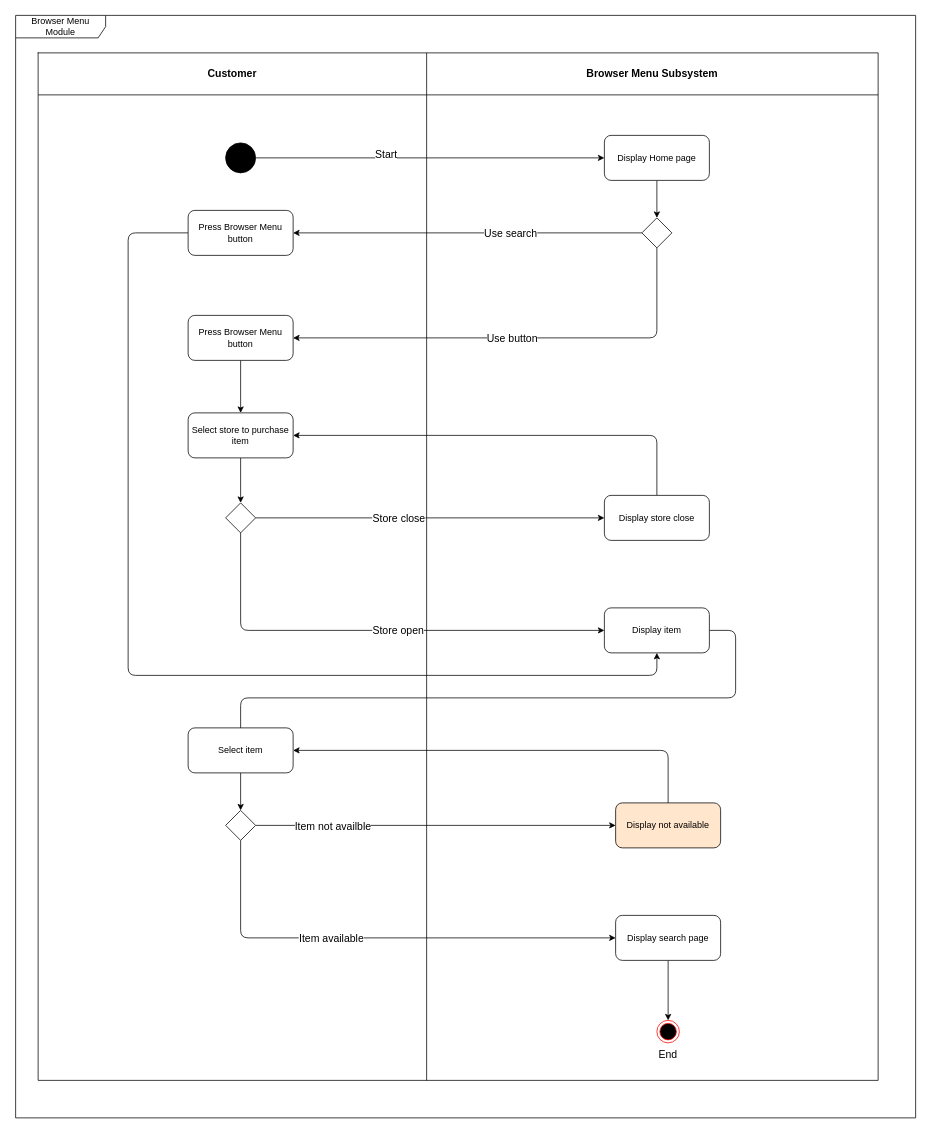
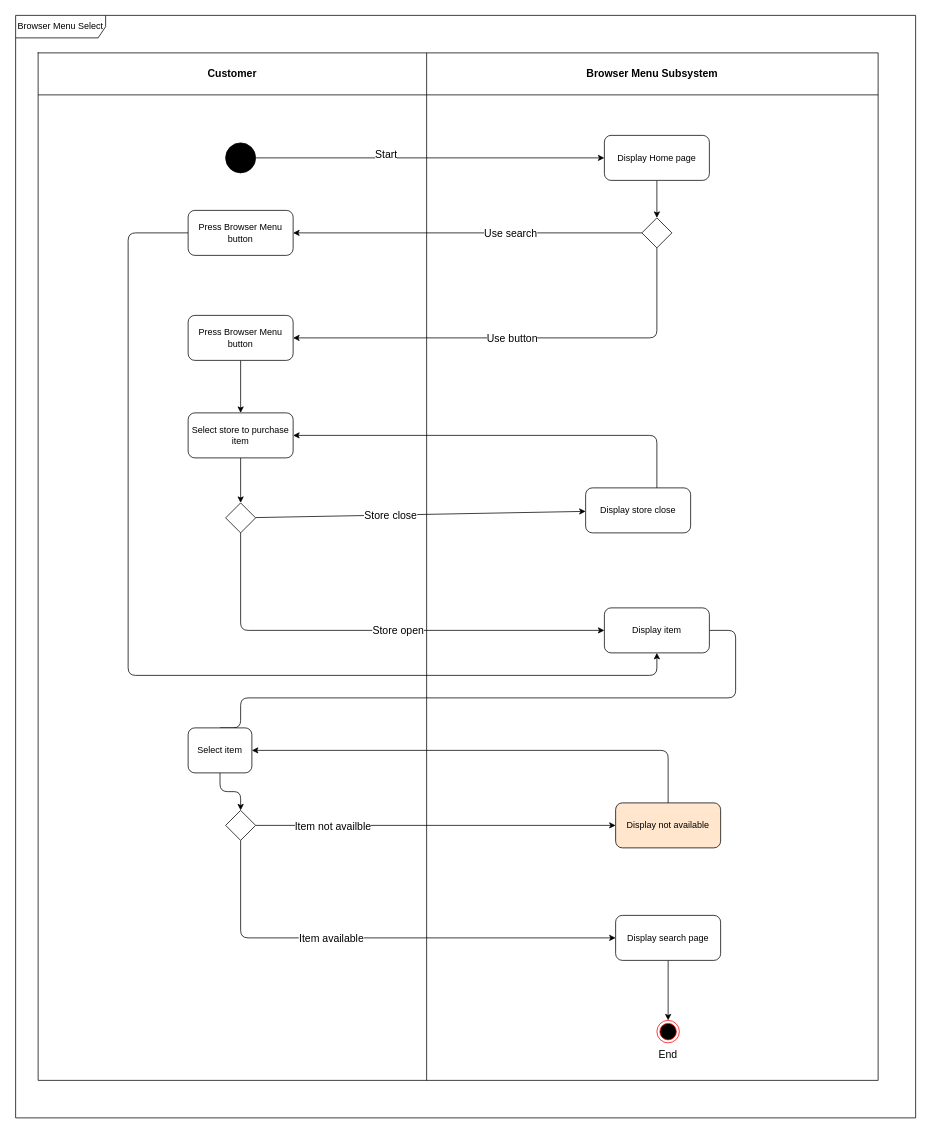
node "Browser Menu Module": label "Browser Menu Module" -> "Browser Menu Select"
node "Display store close": moved (657, 518) -> (638, 510)
node "Select item": size 105x45 -> 64x45
